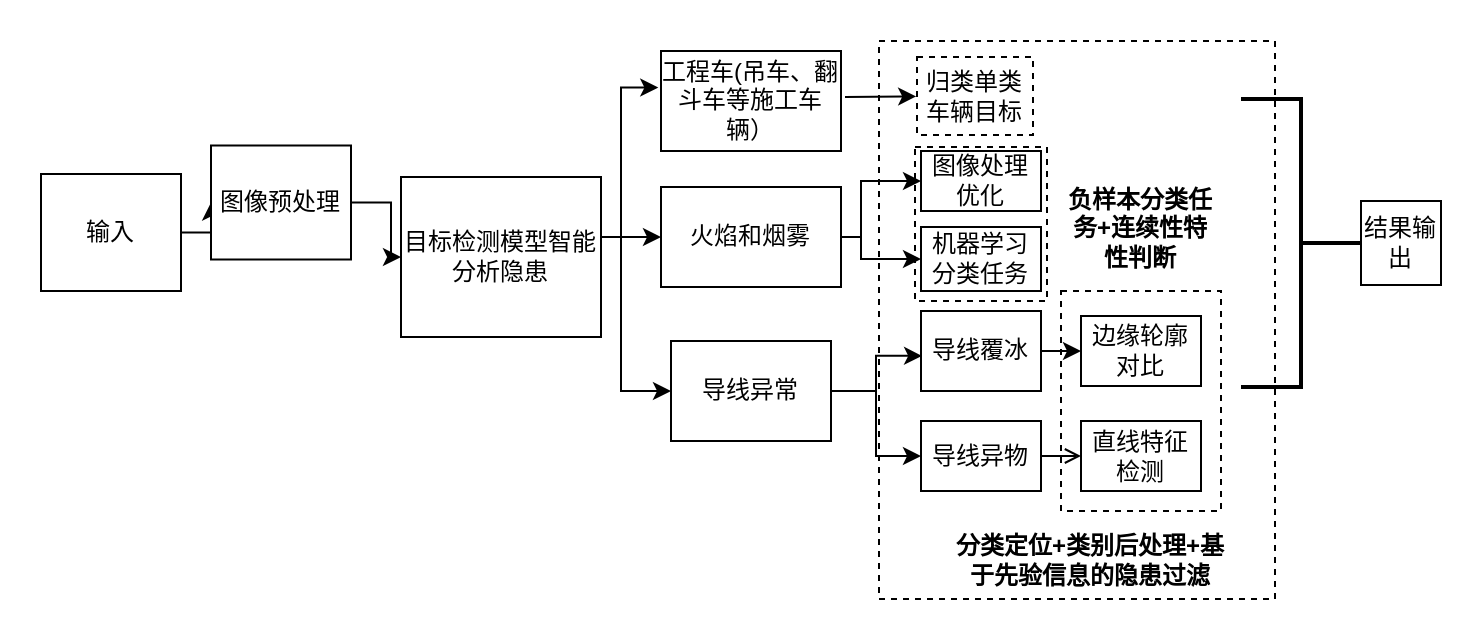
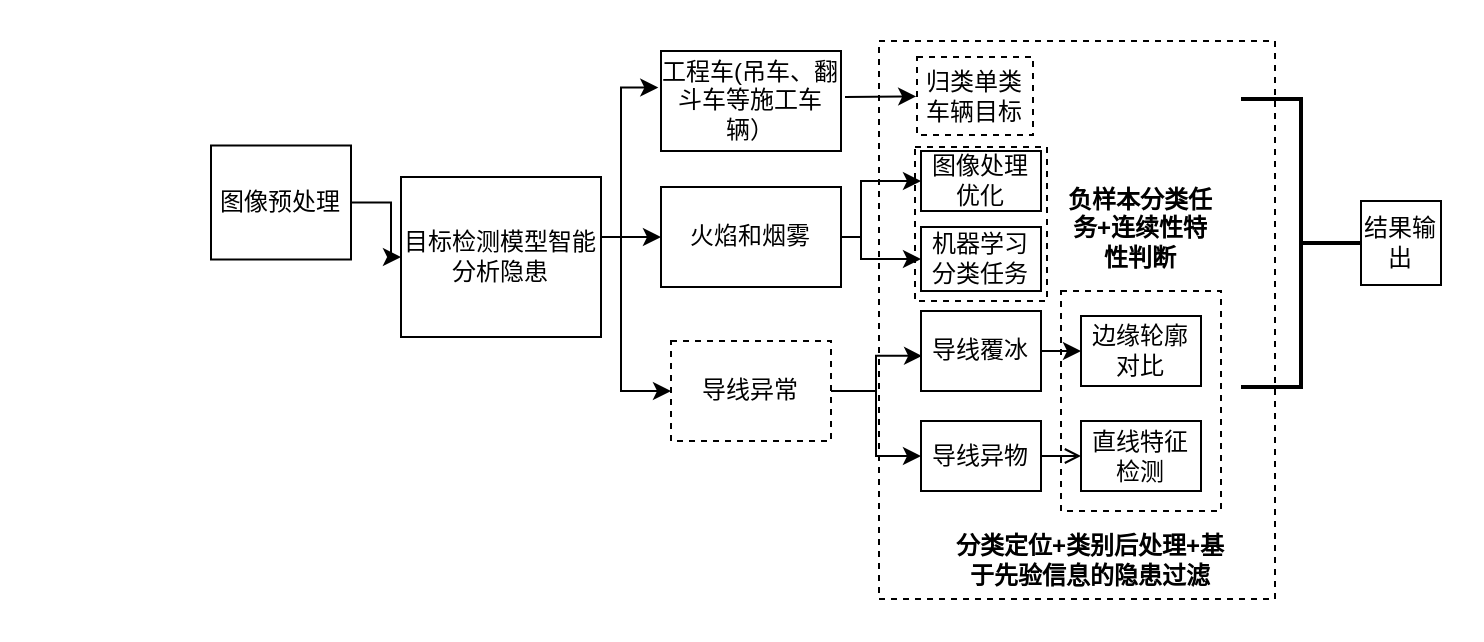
node "输入": removed
edge "输入" -> "图像预处理": removed
node "导线异常": style solid -> dashed
